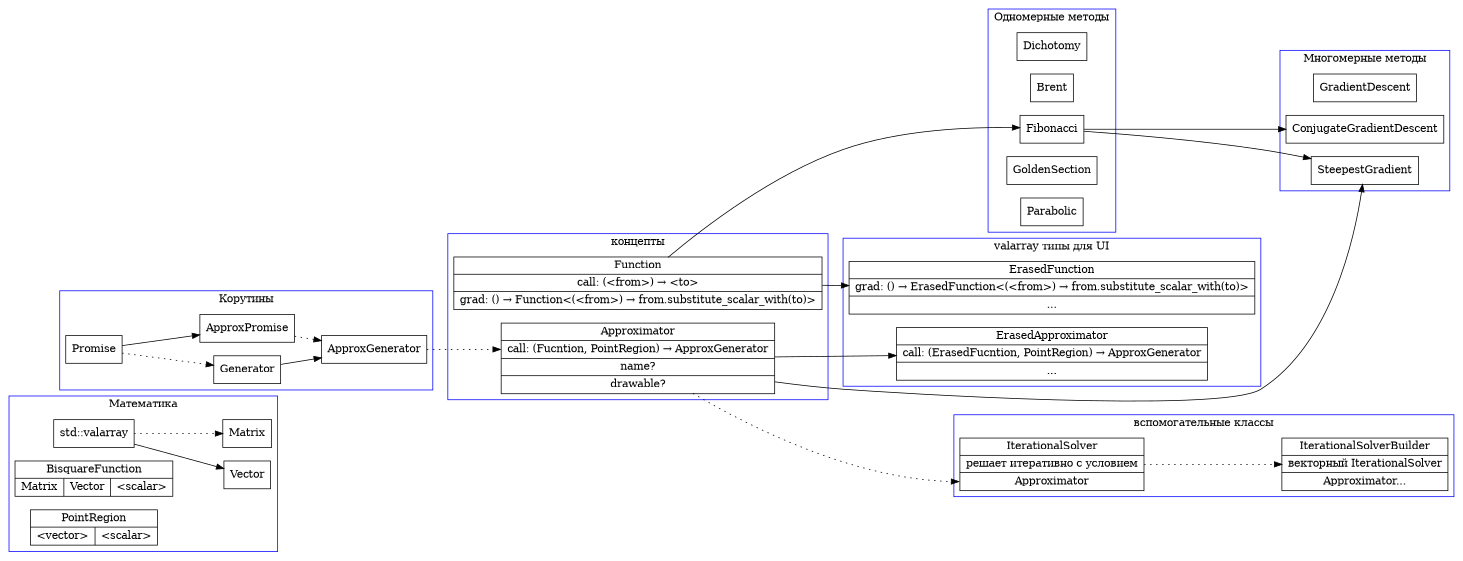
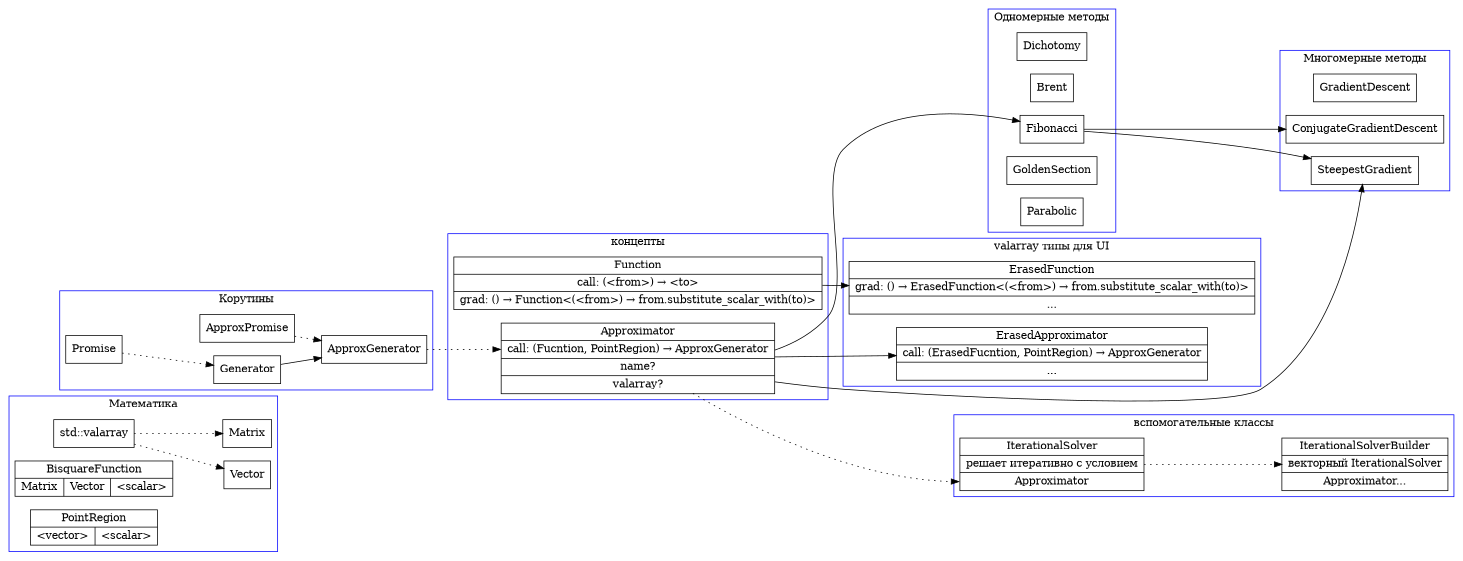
edge "Function" -> "Fibonacci": now "Approximator" -> "Fibonacci"
edge "Promise" -> "ApproxPromise": removed
node "Approximator": text "drawable?" -> "valarray?"
edge "std::valarray" -> "Vector": style solid -> dotted
